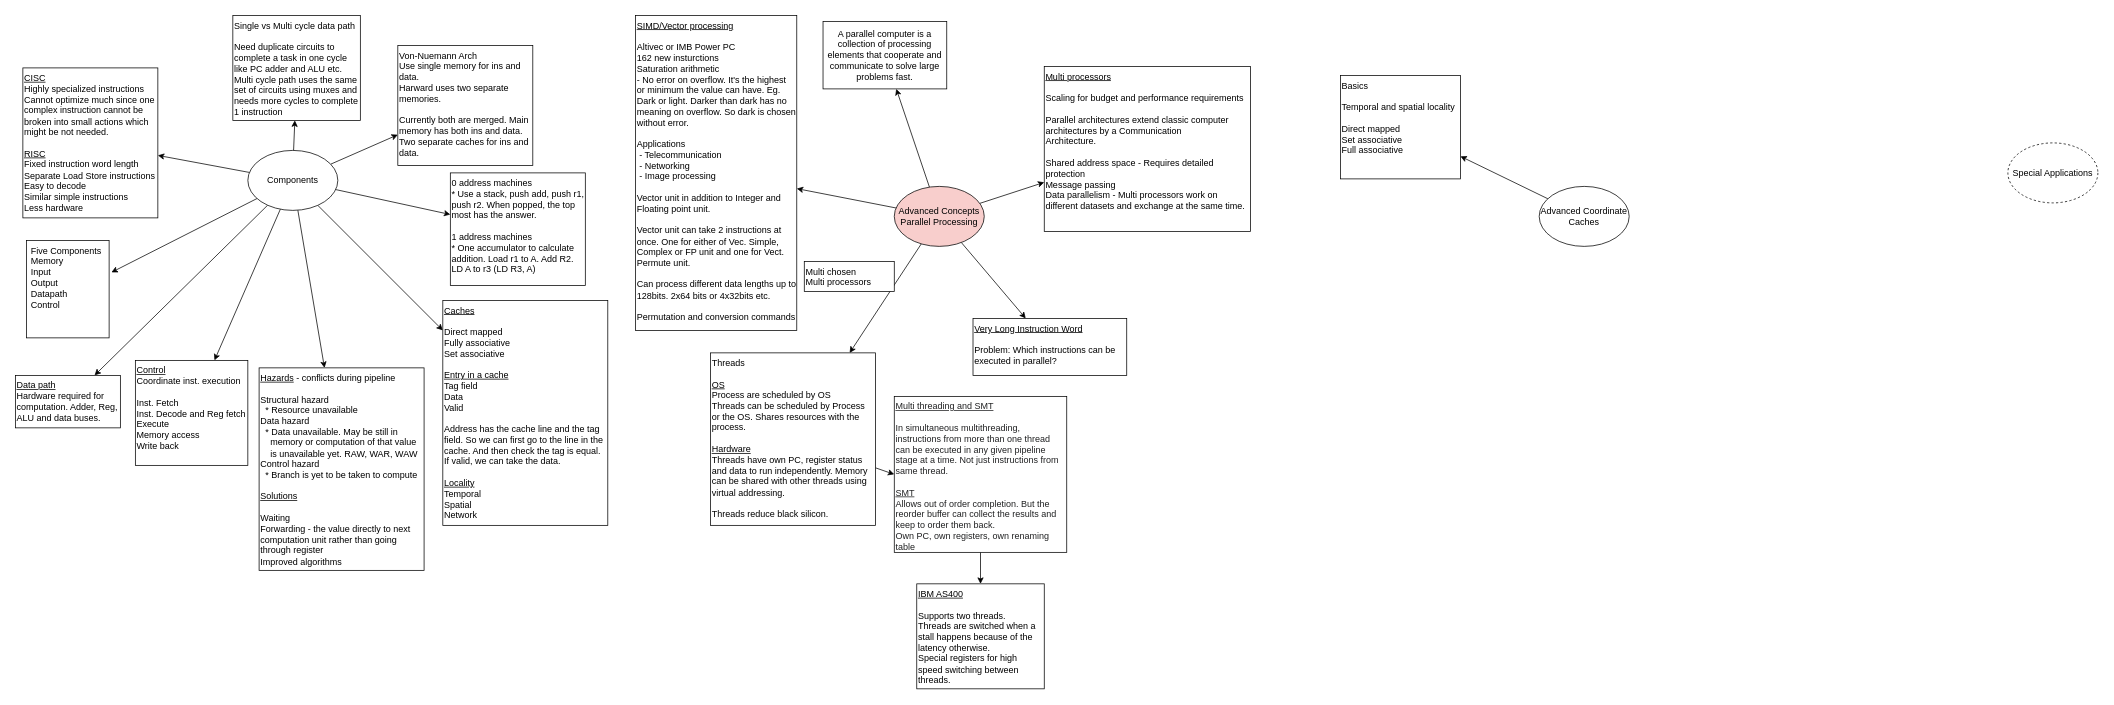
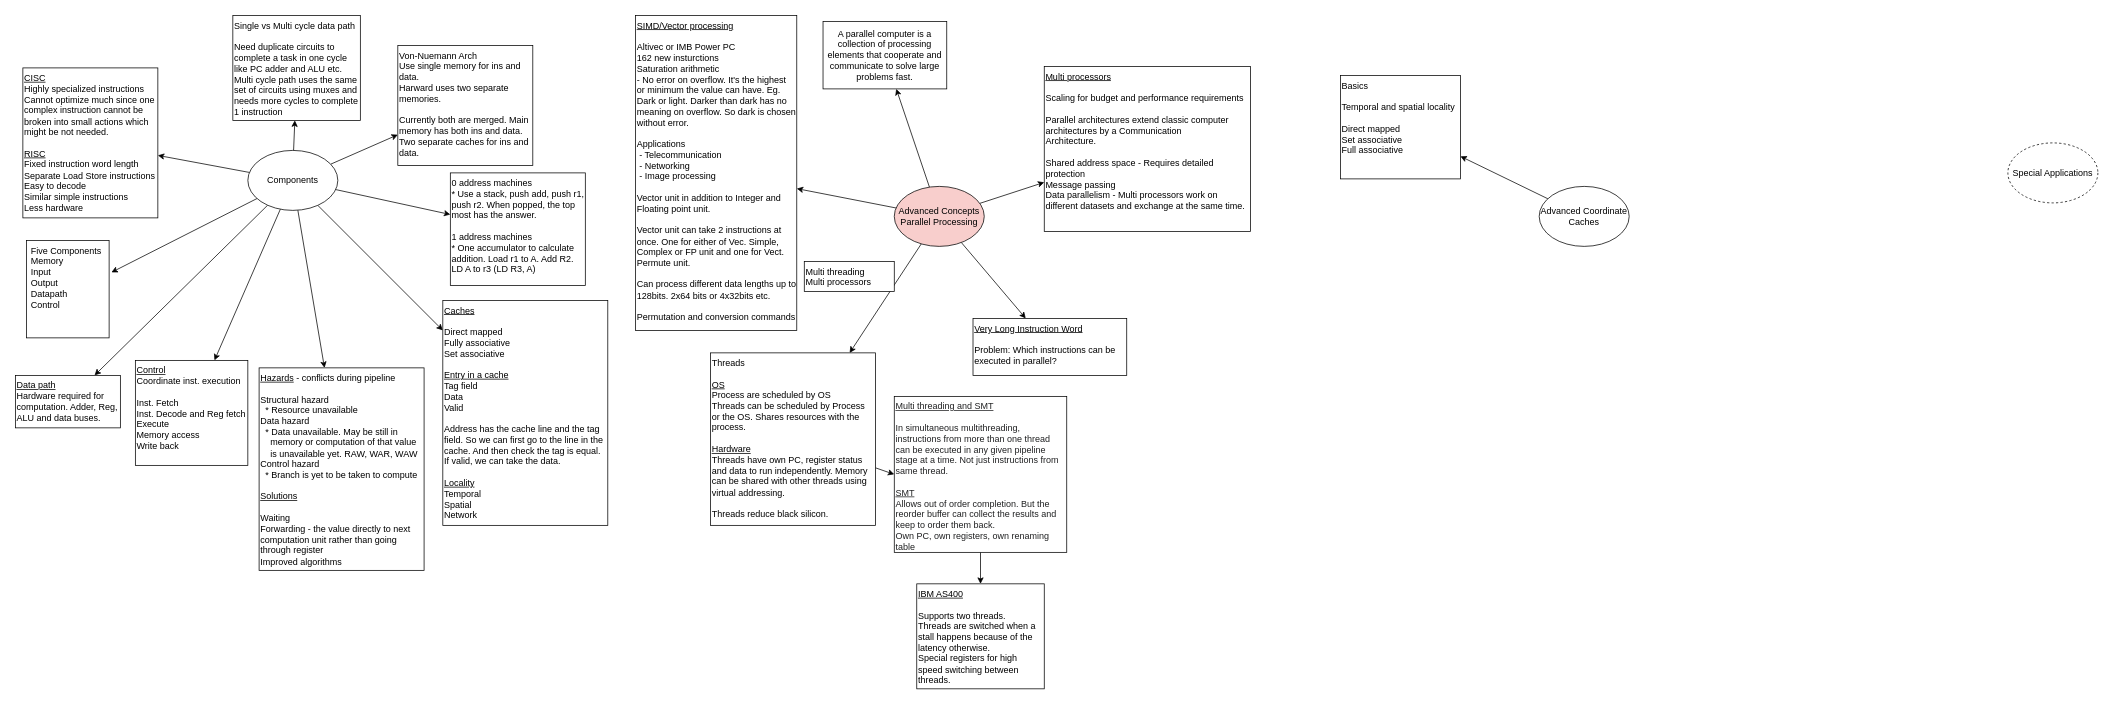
node "Multi chosen Multi processors": label "Multi chosen Multi processors" -> "Multi threading Multi processors"
